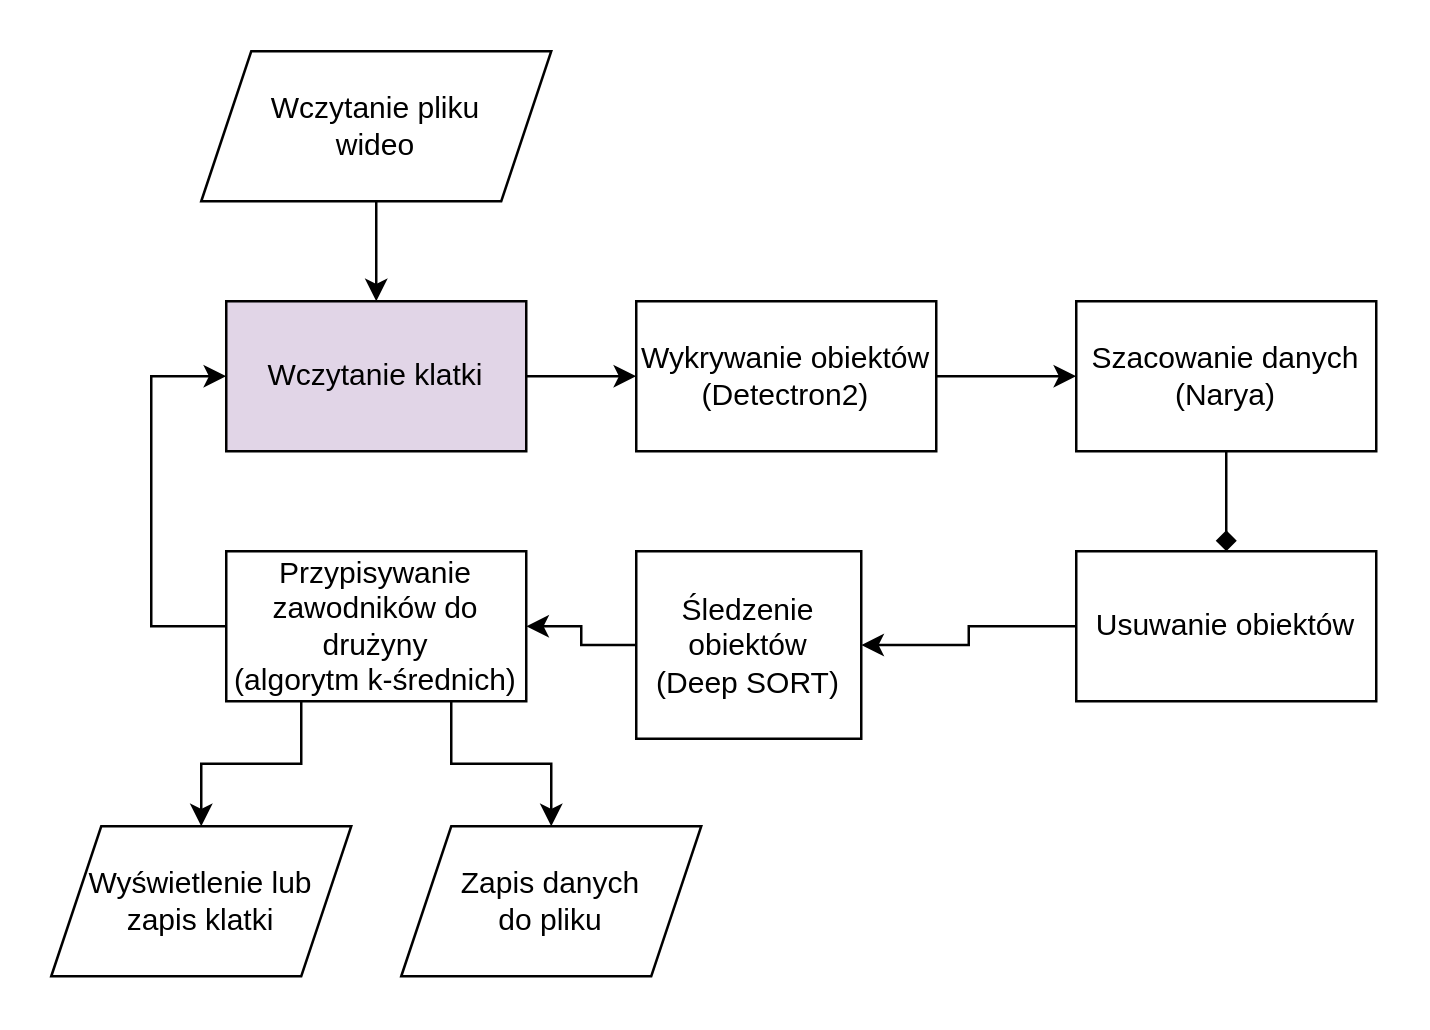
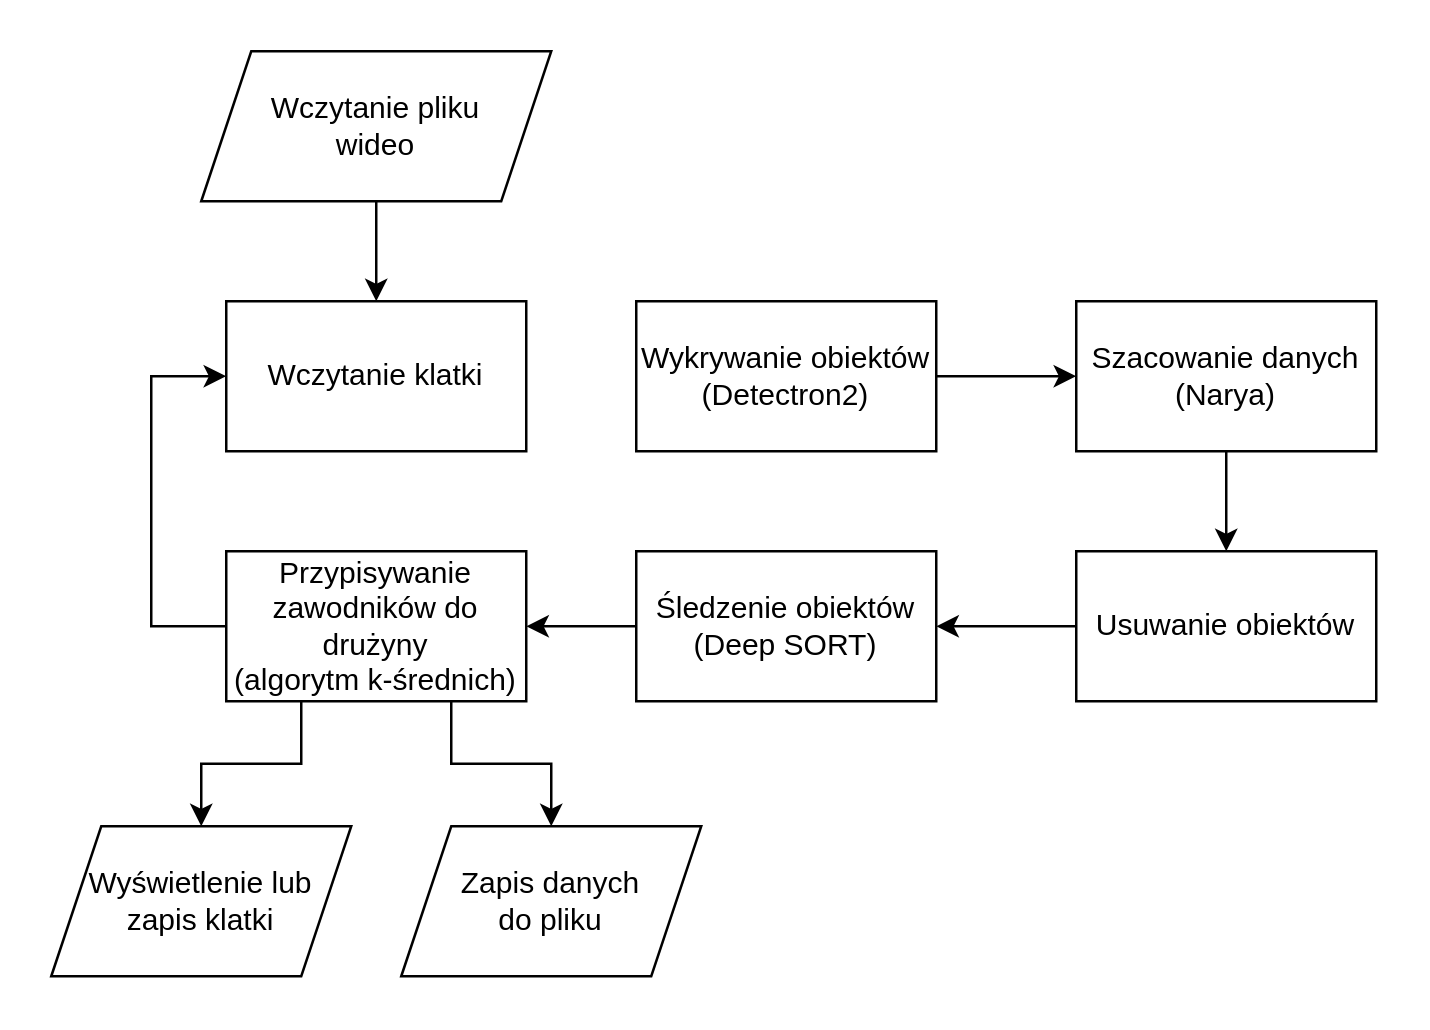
node "Wczytanie klatki": fillcolor #e1d5e7 -> #ffffff
edge "Wczytanie klatki" -> "Wykrywanie obiektów (Detectron2)": removed
edge "Szacowanie danych (Narya)" -> "Usuwanie obiektów": arrowhead diamond -> classic
node "Śledzenie obiektów (Deep SORT)": size 225x188 -> 300x150
